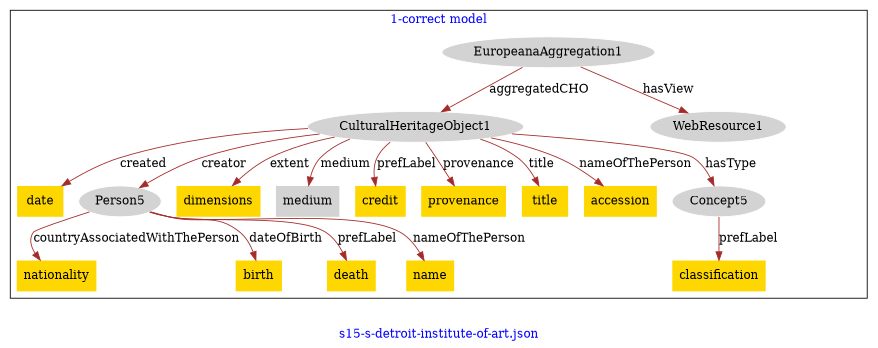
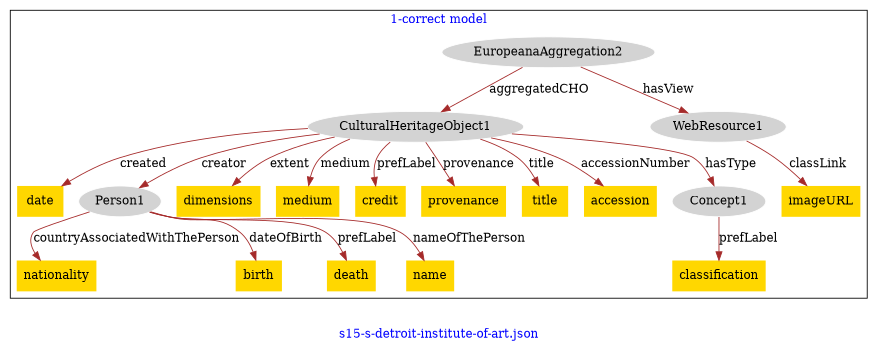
node "EuropeanaAggregation1": label "EuropeanaAggregation1" -> "EuropeanaAggregation2"
edge "CulturalHeritageObject1" -> "accession": label "nameOfThePerson" -> "accessionNumber"
node "Person5": label "Person5" -> "Person1"
node "medium": fillcolor lightgray -> gold
node "Concept5": label "Concept5" -> "Concept1"
node "imageURL": added
